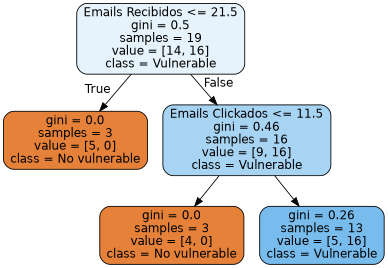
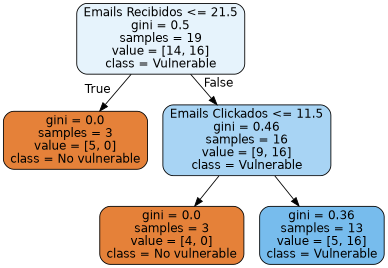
node "gini = 0.26 samples = 13 value = [5, 16] class = Vulnerable": label "gini = 0.26 samples = 13 value = [5, 16] class = Vulnerable" -> "gini = 0.36 samples = 13 value = [5, 16] class = Vulnerable"
